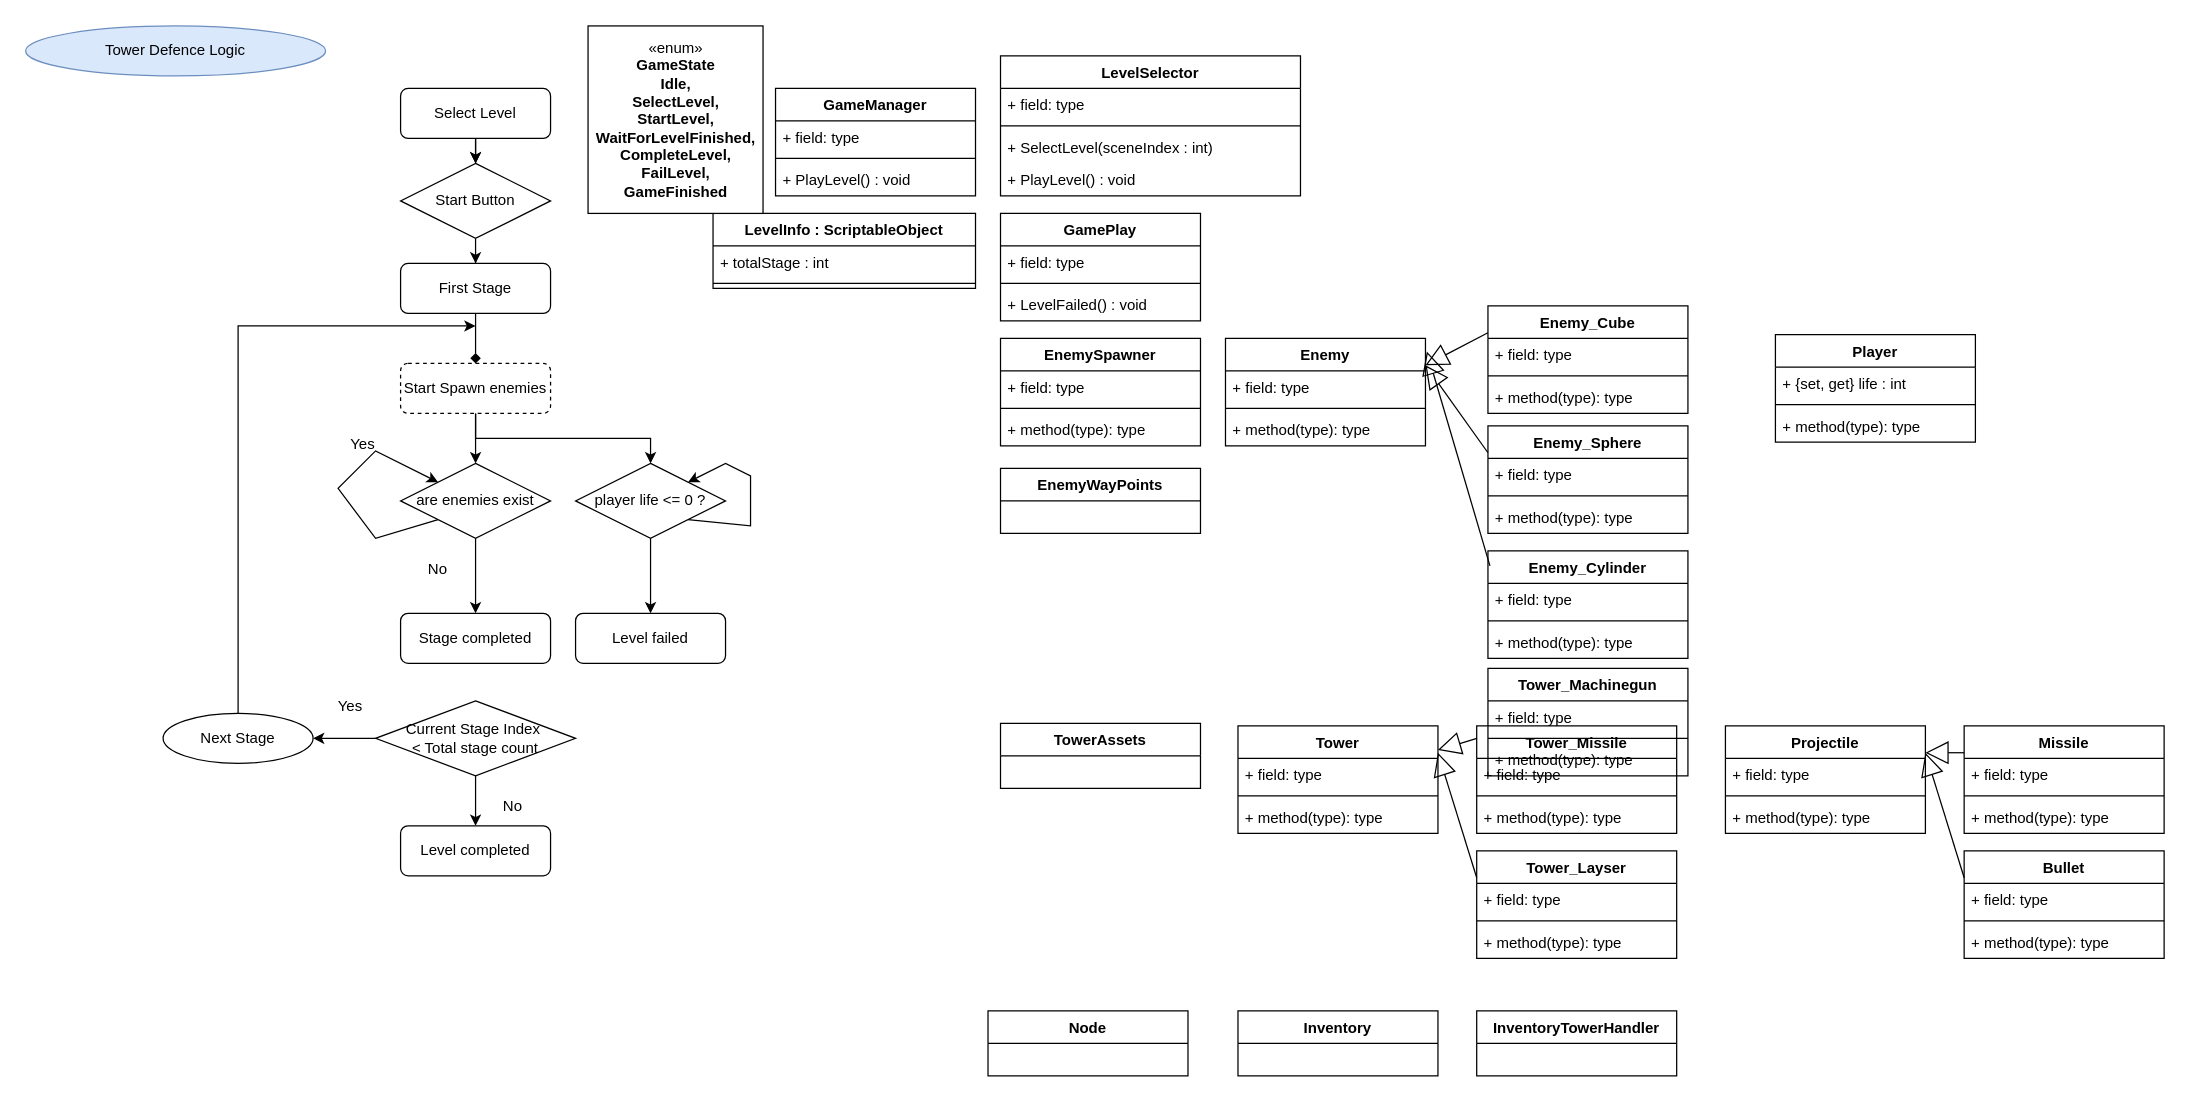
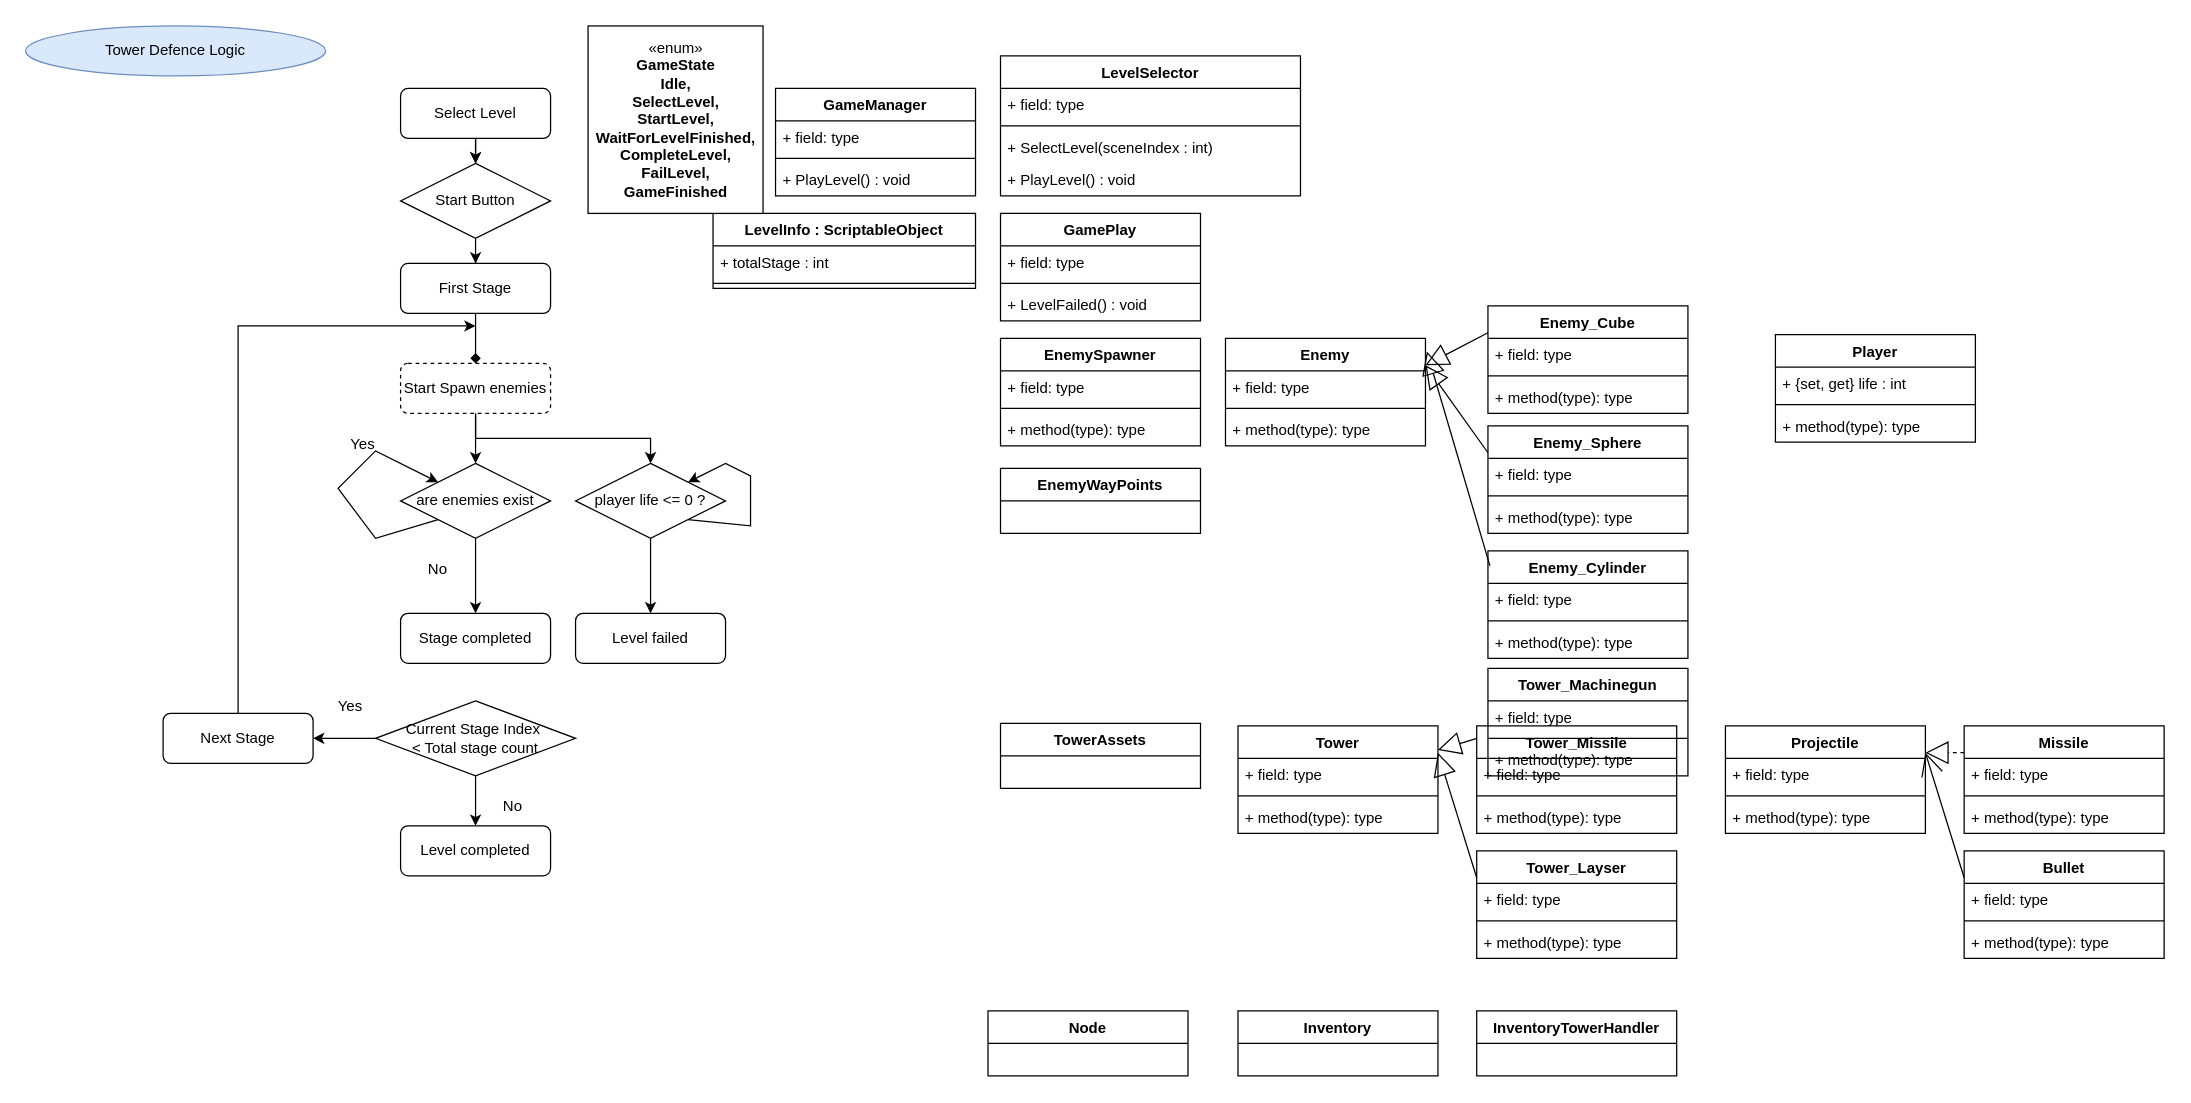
node "Next Stage": shape ellipse -> rounded rectangle
edge "Missile" -> "Projectile": style solid -> dashed
edge "Bullet" -> "Projectile": arrowhead block -> open
